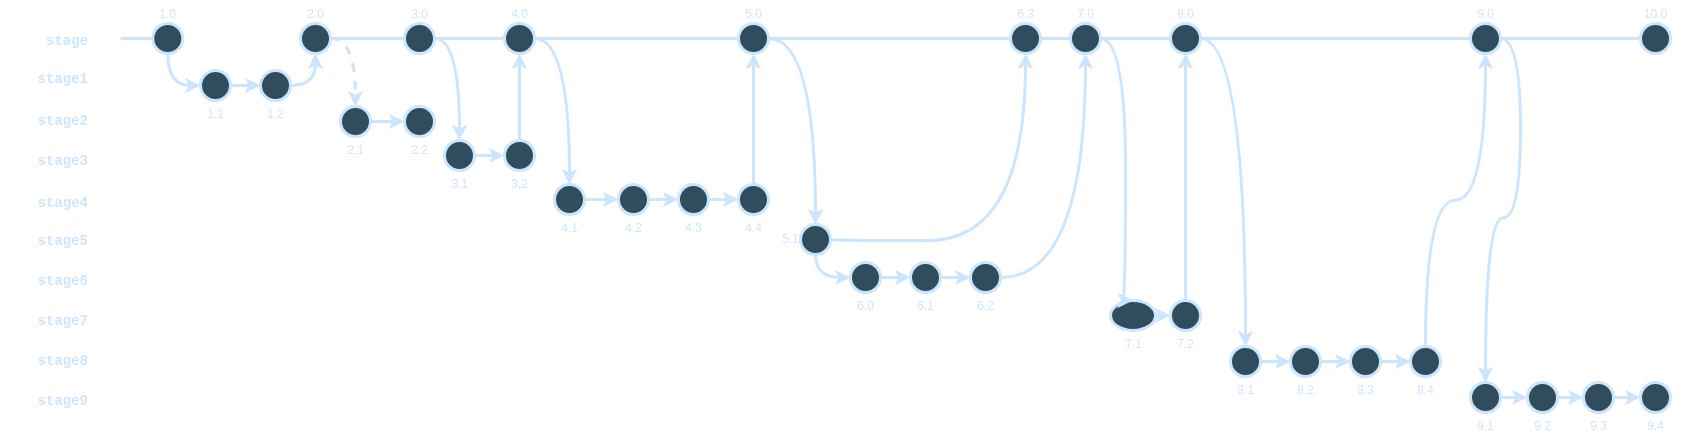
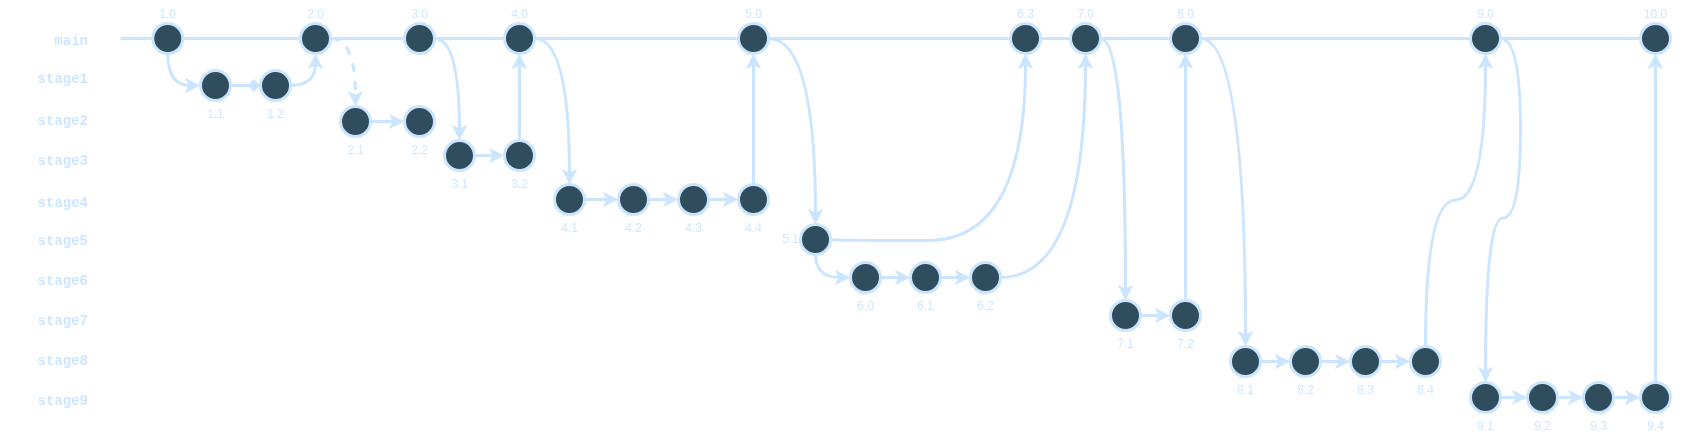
edge "1.0" -- "2.0": added
node "stage": label "stage" -> "main"
edge "1.1" -> "1.2": arrowhead classic -> diamond
edge "9.4" -> "10.0": added
node "7.1": size 45x30 -> 30x30
